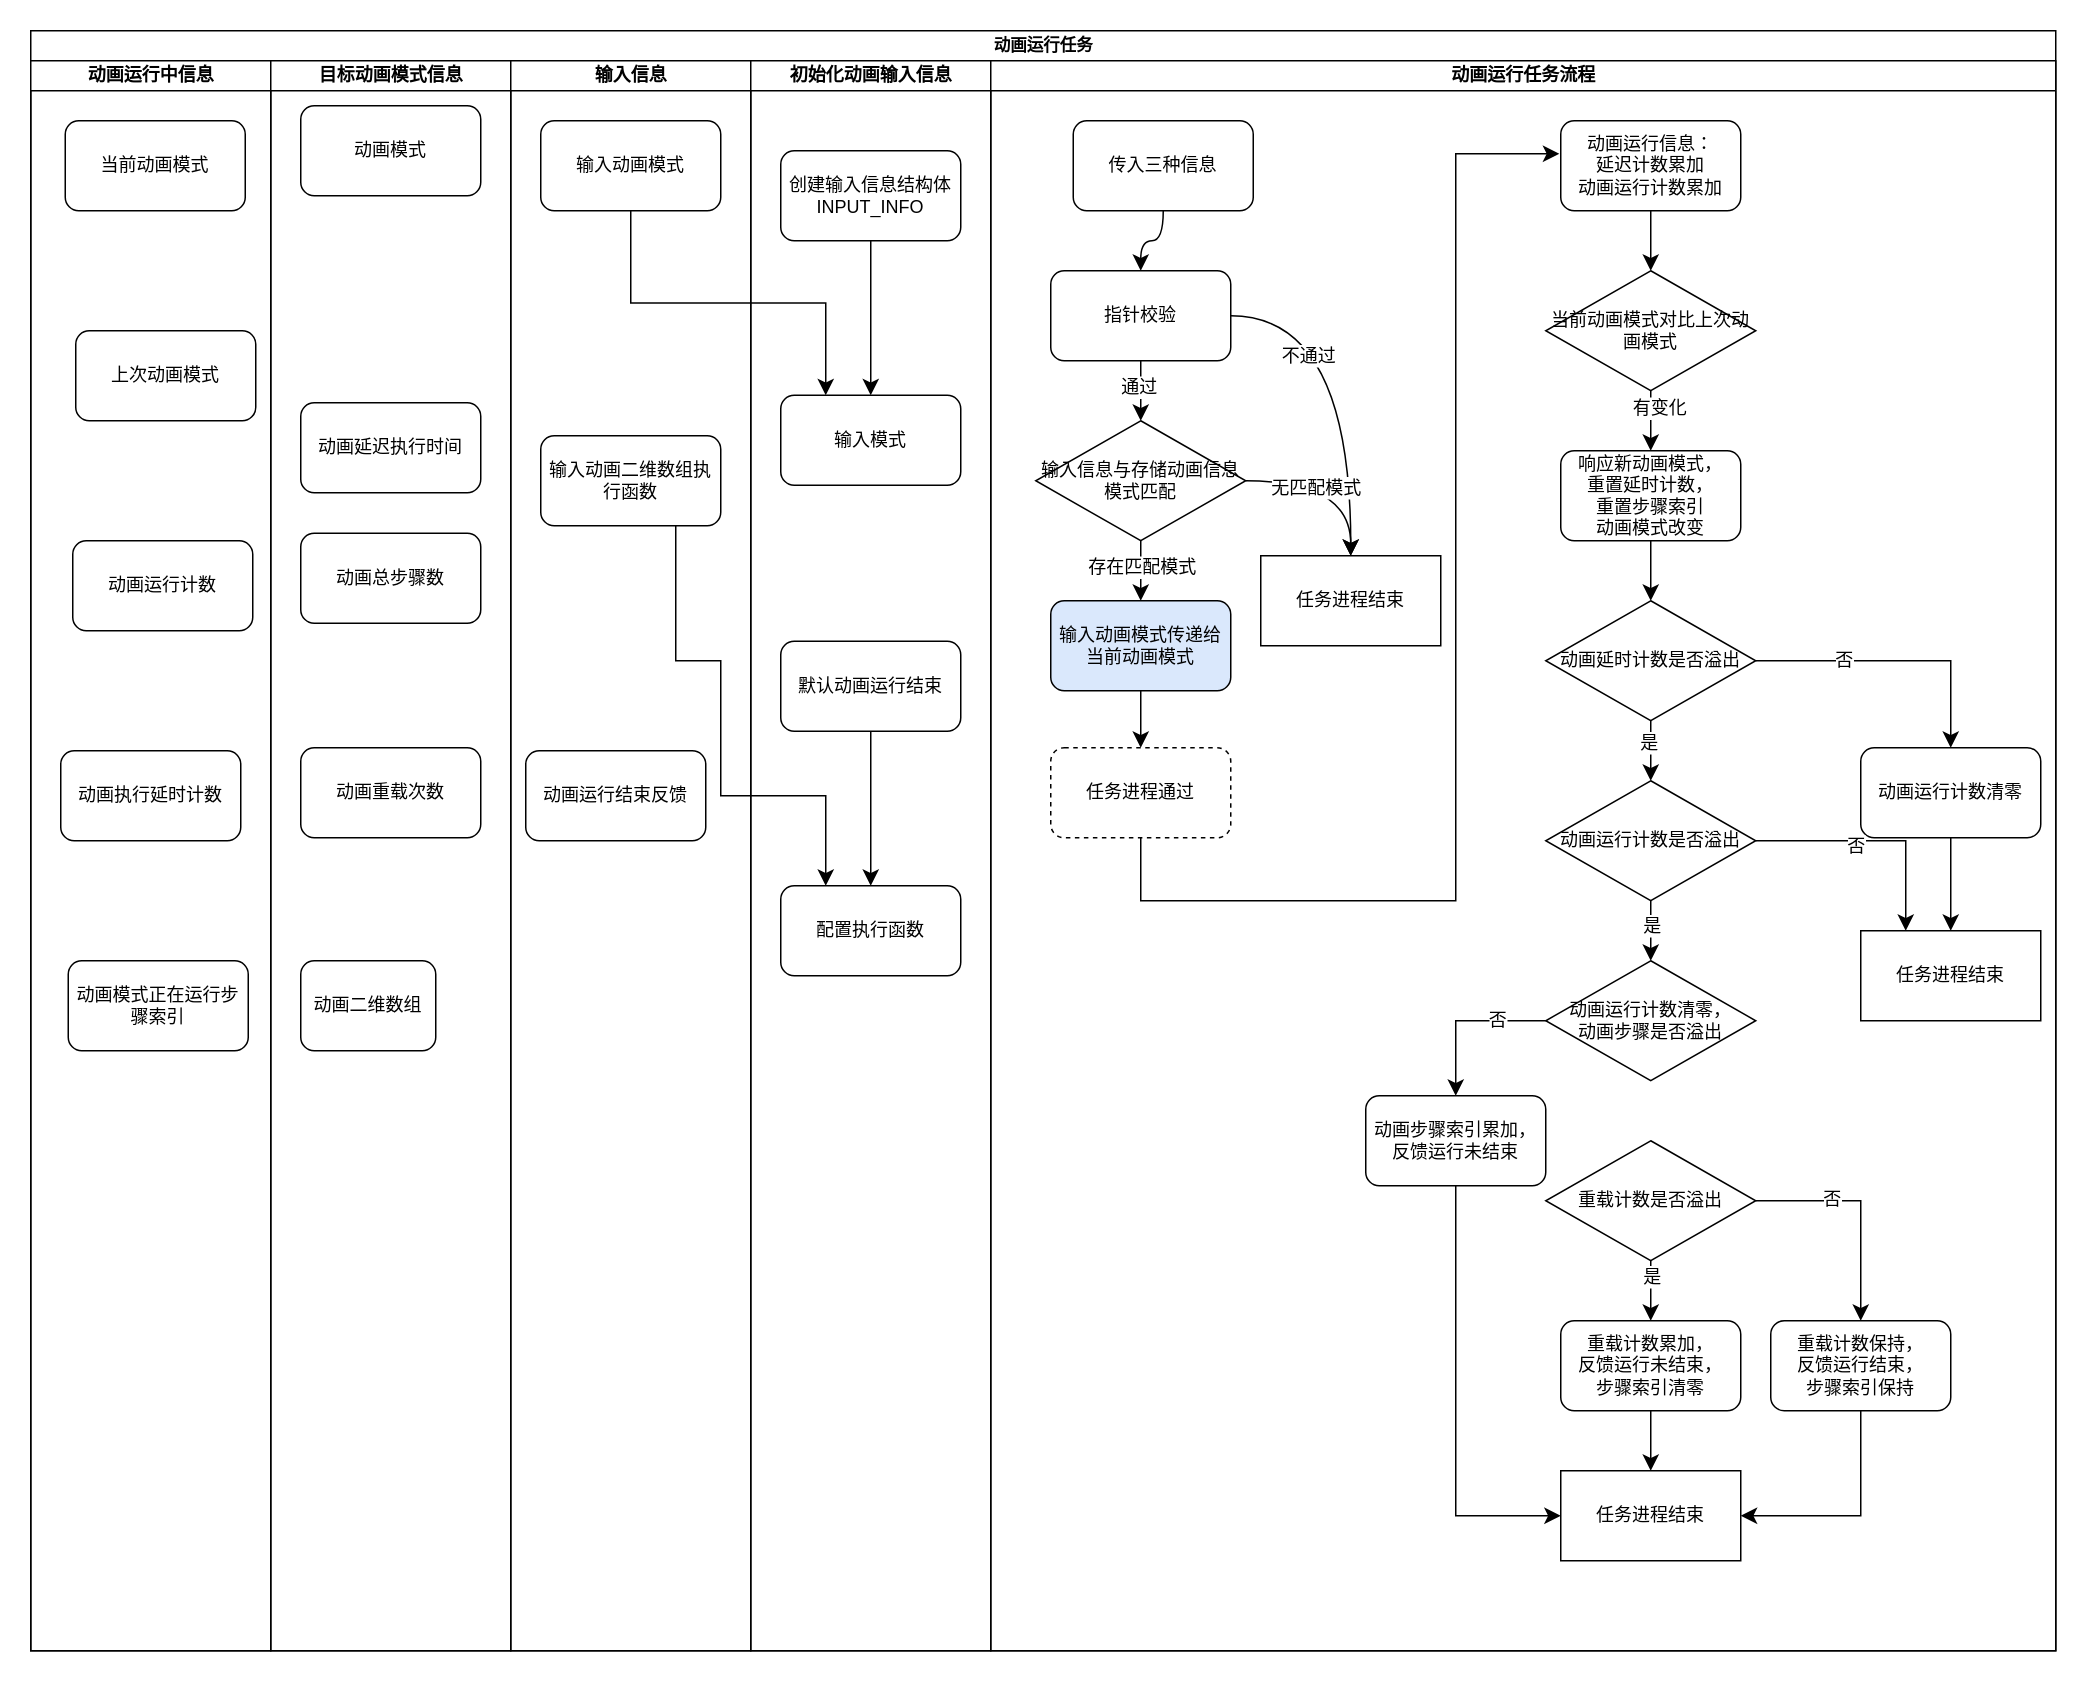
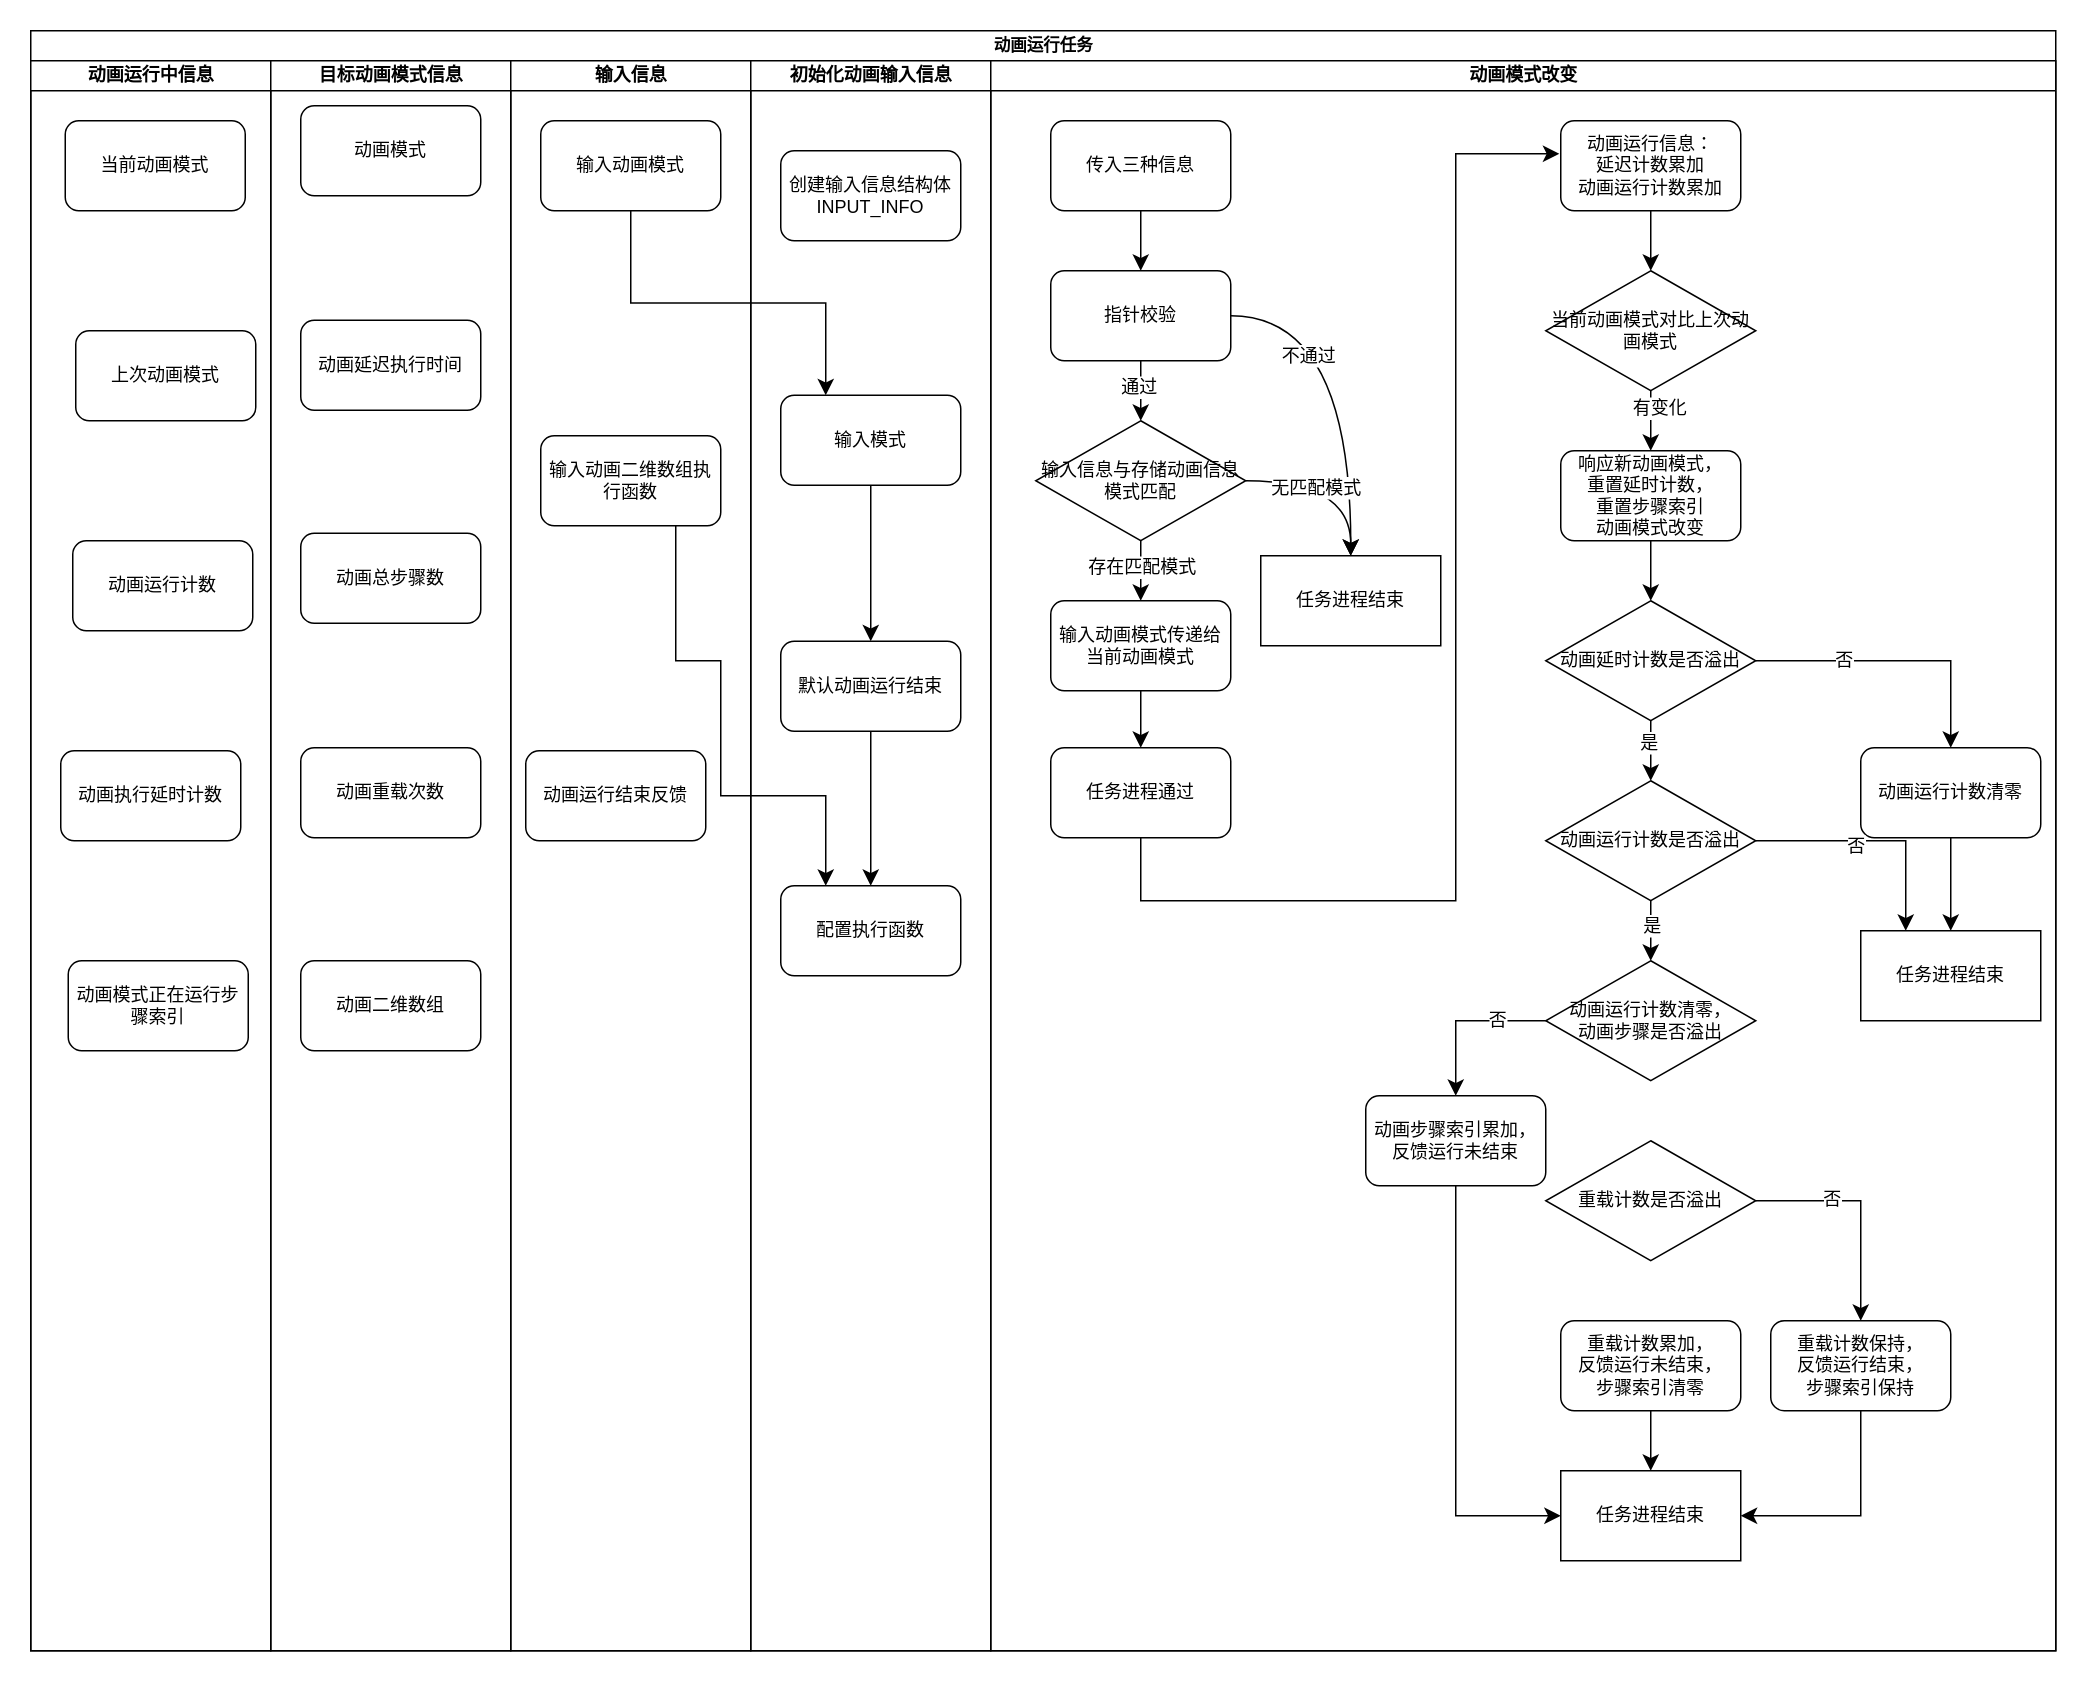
node "动画运行任务流程": label "动画运行任务流程" -> "动画模式改变"
node "传入三种信息": moved (1163, 166) -> (1141, 166)
edge "创建输入信息结构体 INPUT_INFO" -> "输入模式": removed
node "动画延迟执行时间": moved (391, 448) -> (391, 365)
edge "输入模式" -> "默认动画运行结束": added
node "输入动画模式传递给当前动画模式": fillcolor #dae8fc -> #ffffff
node "任务进程通过": style dashed -> solid
node "动画二维数组": size 135x90 -> 180x90
edge "重载计数是否溢出" -> "重载计数累加， 反馈运行未结束， 步骤索引清零": removed, label "是"
